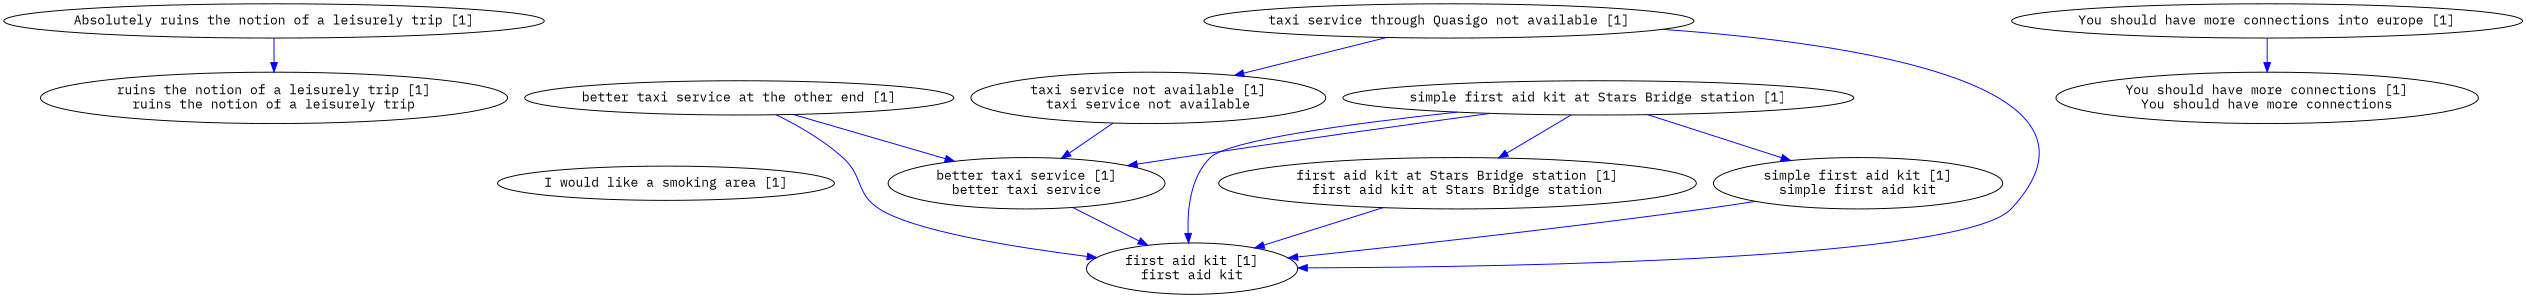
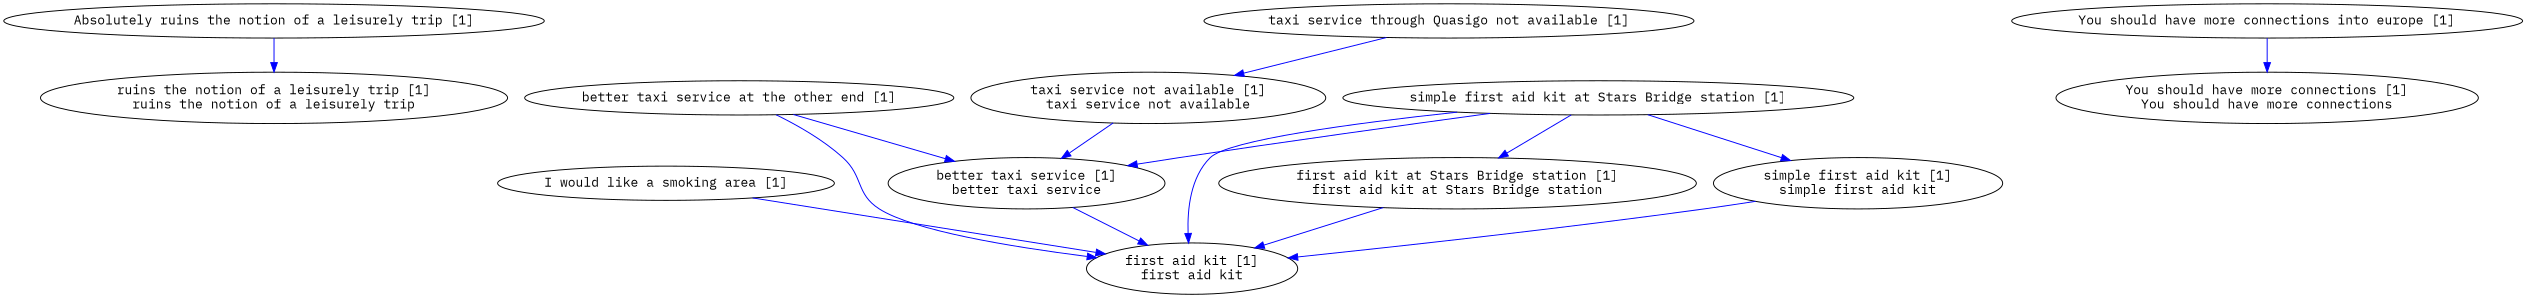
edge "taxi service through Quasigo not available [1]" -> "first aid kit [1] first aid kit": now "I would like a smoking area [1]" -> "first aid kit [1] first aid kit"
